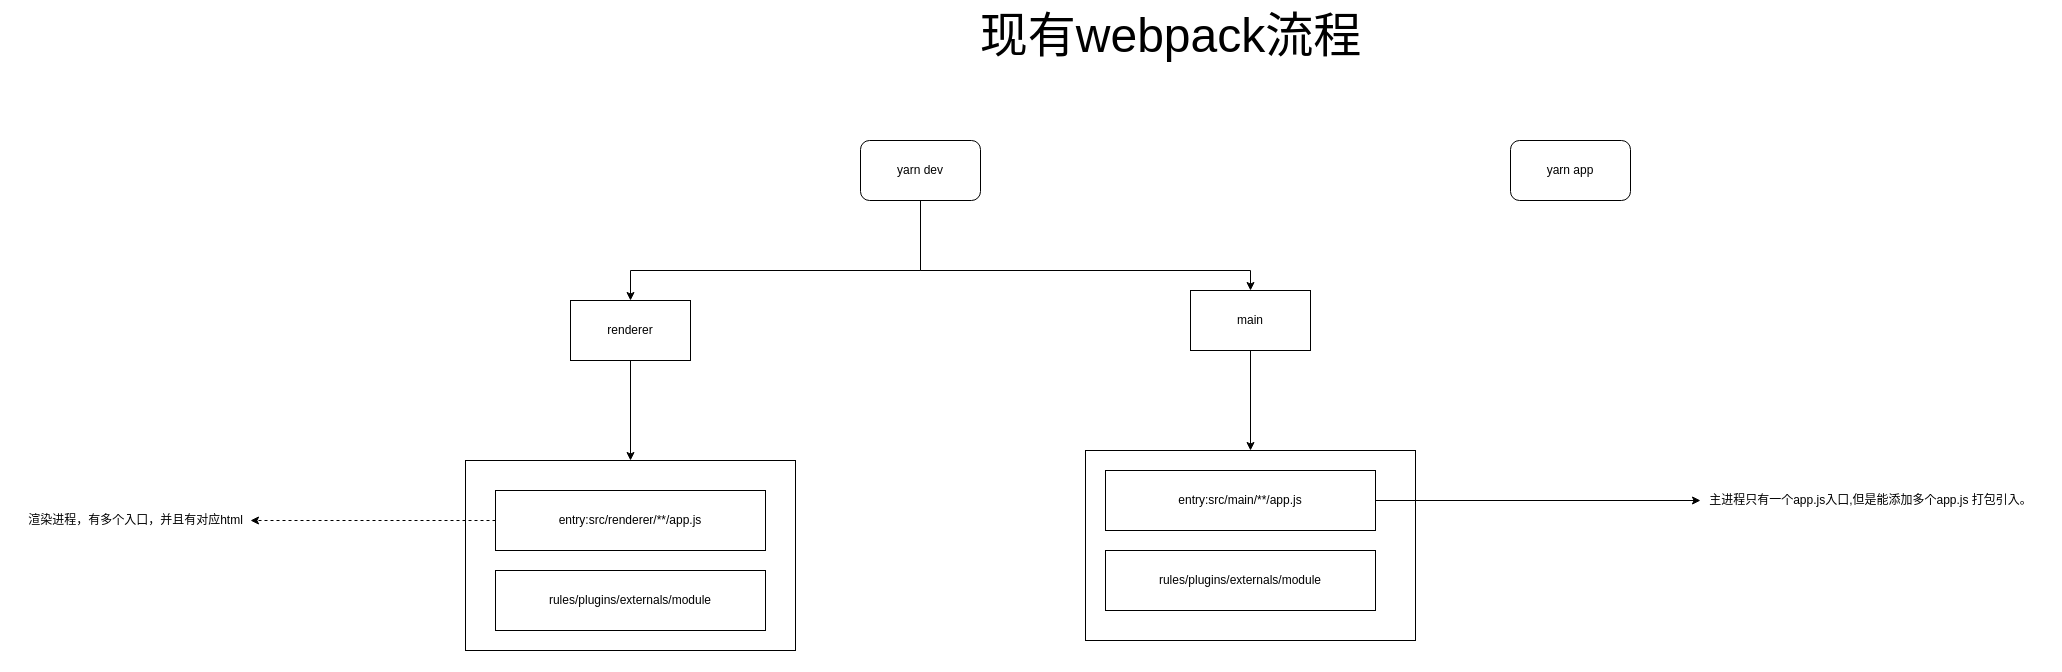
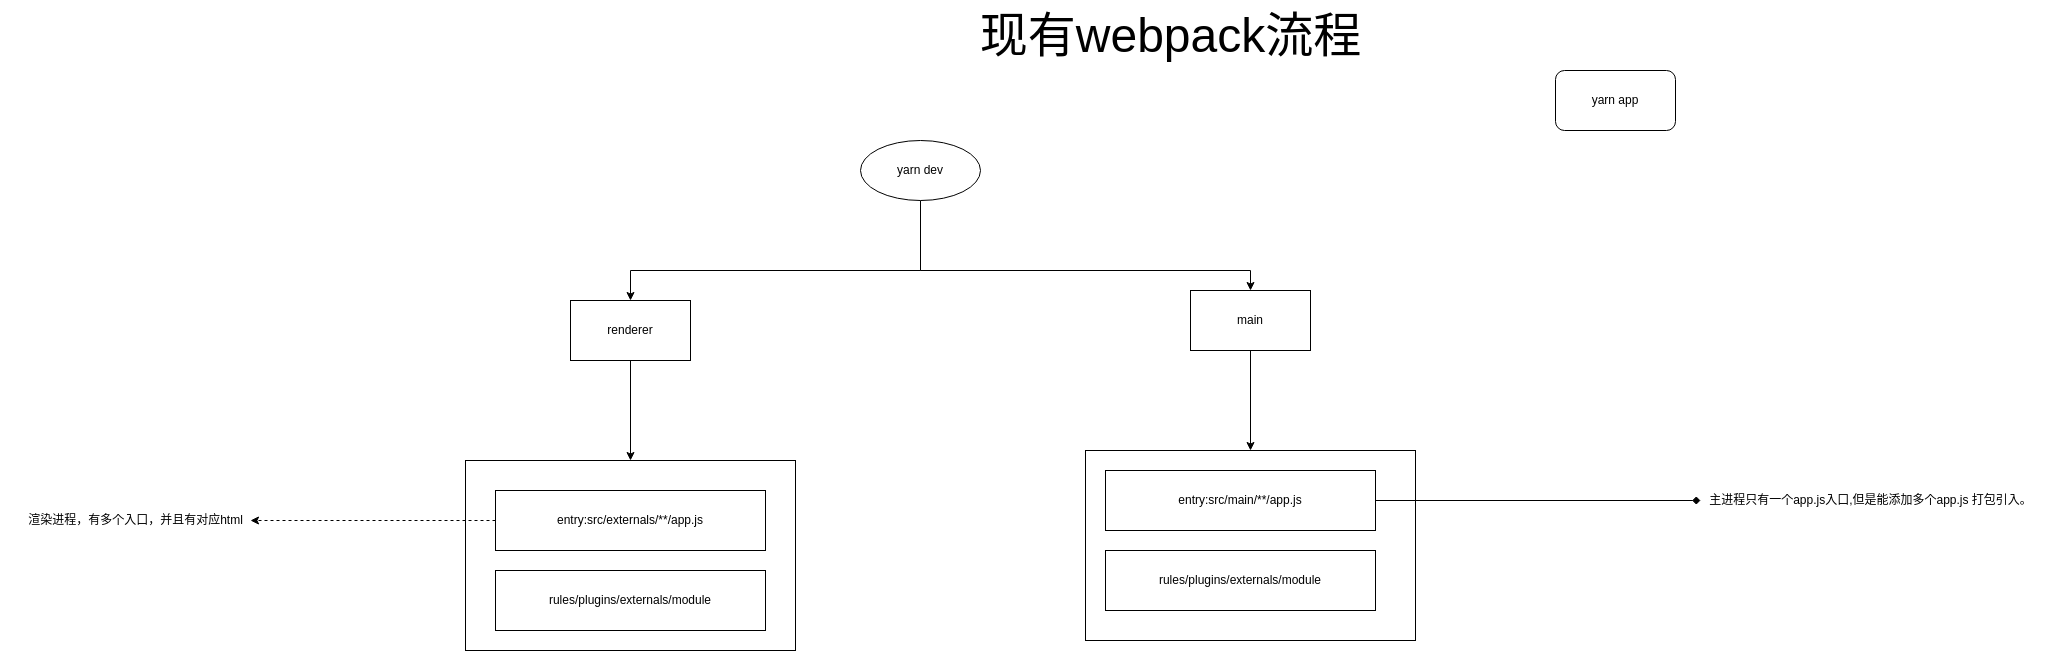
node "yarn dev": shape rounded rectangle -> ellipse
node "yarn app": moved (1571, 171) -> (1616, 101)
edge "entry:src/main/**/app.js" -> "主进程只有一个app.js入口,但是能添加多个app.js 打包引入。": arrowhead classic -> diamond
node "entry:src/renderer/**/app.js": label "entry:src/renderer/**/app.js" -> "entry:src/externals/**/app.js"
